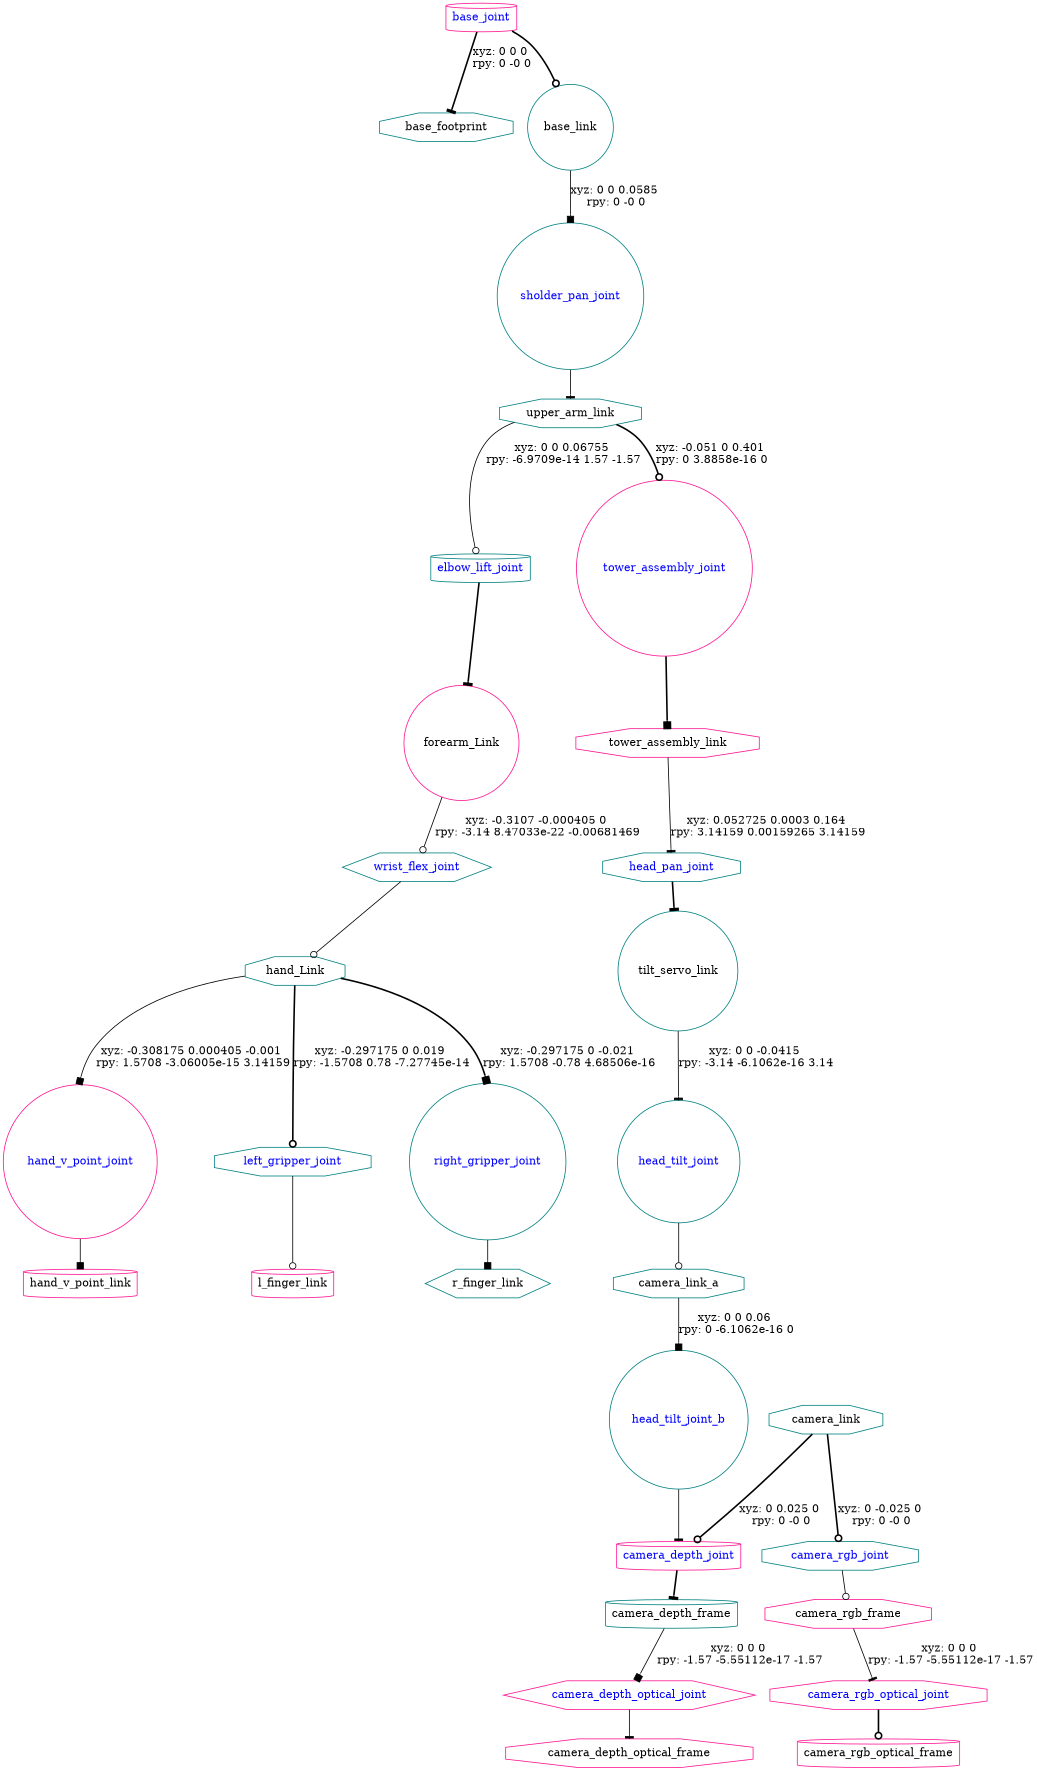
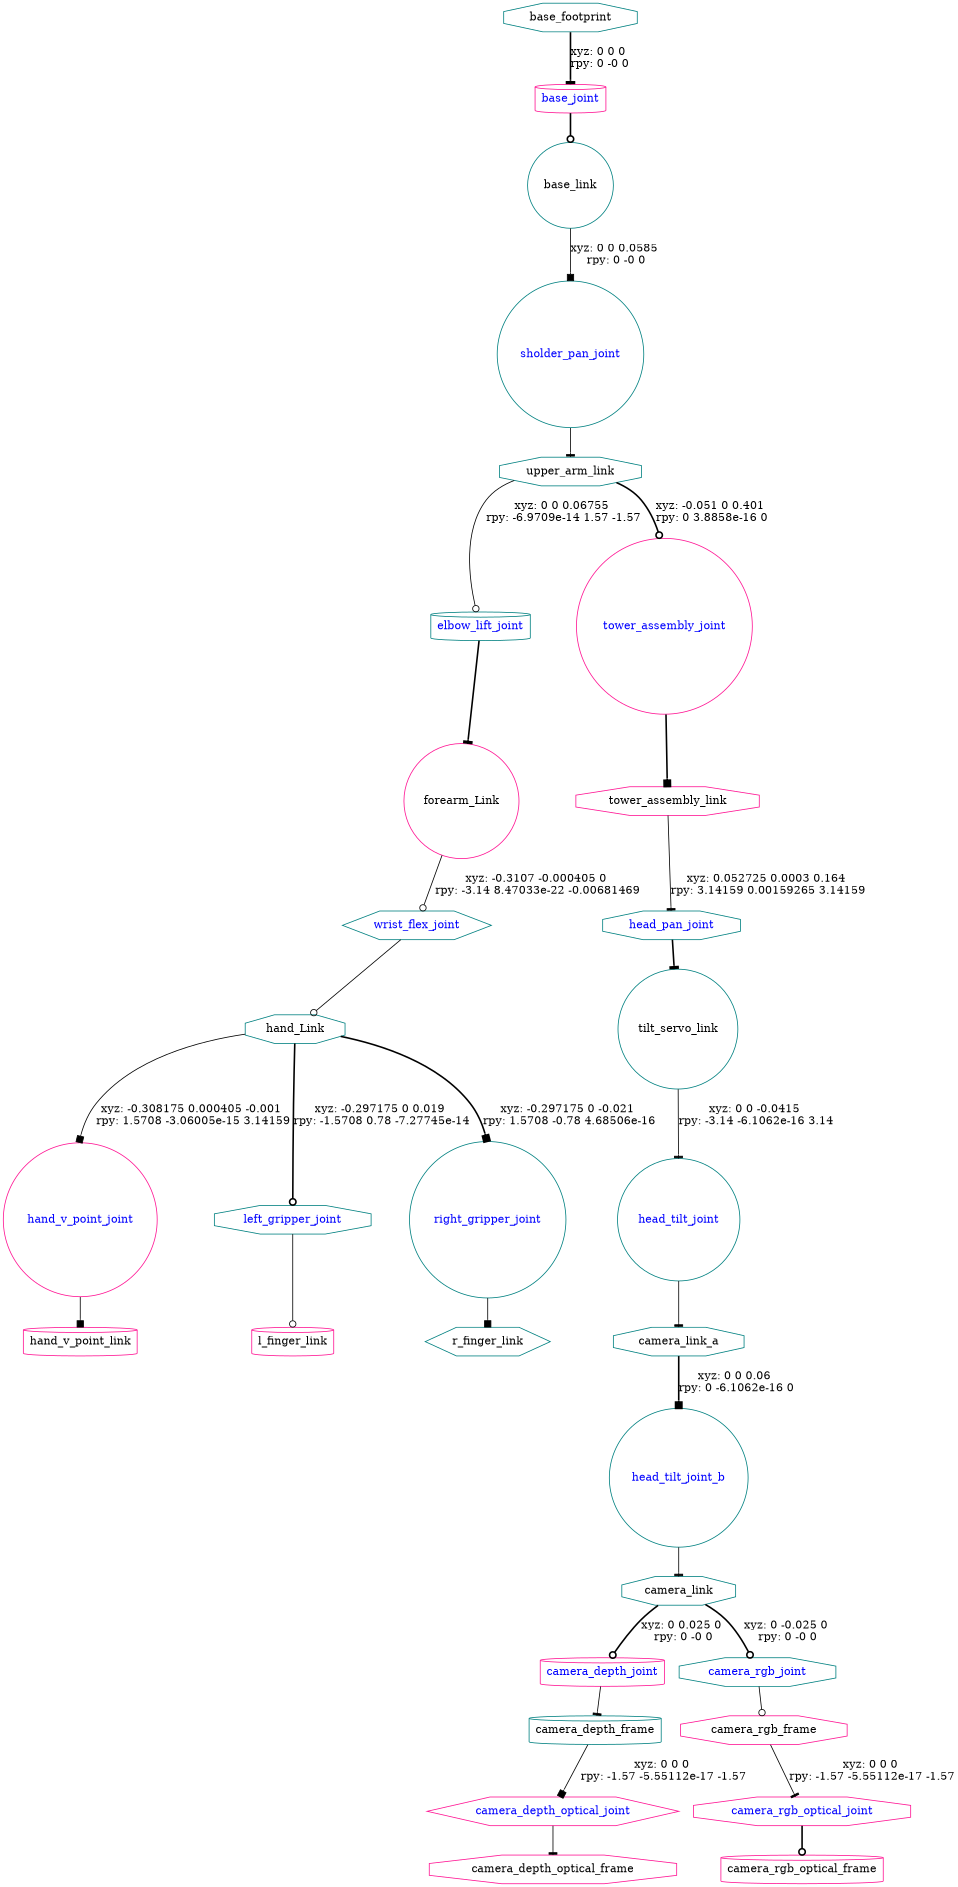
edge "base_joint" -> "base_footprint": reversed
edge "head_tilt_joint" -> "camera_link_a": arrowhead odot -> tee
edge "camera_link_a" -> "head_tilt_joint_b": style solid -> bold
edge "head_tilt_joint_b" -> "camera_depth_joint": now "head_tilt_joint_b" -> "camera_link"
edge "camera_depth_joint" -> "camera_depth_frame": style bold -> solid
